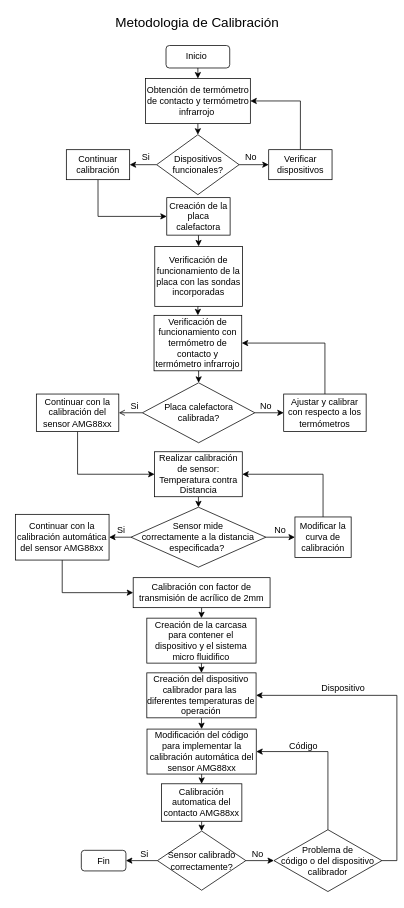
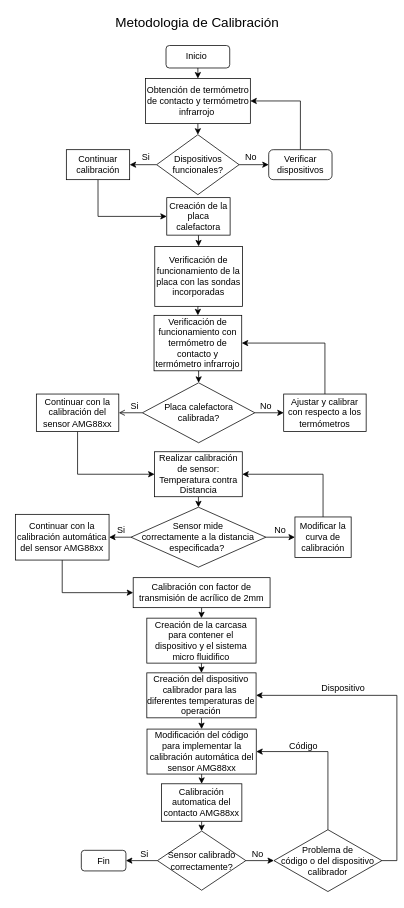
node "Verificar dispositivos": shape rectangle -> rounded rectangle
